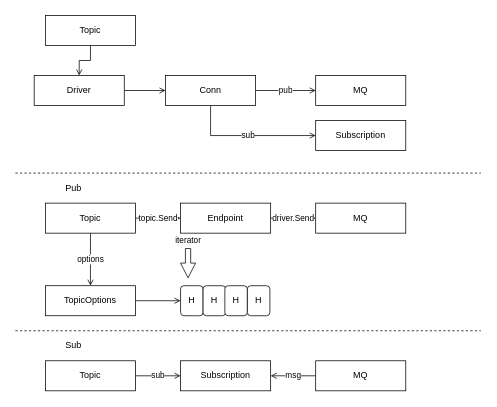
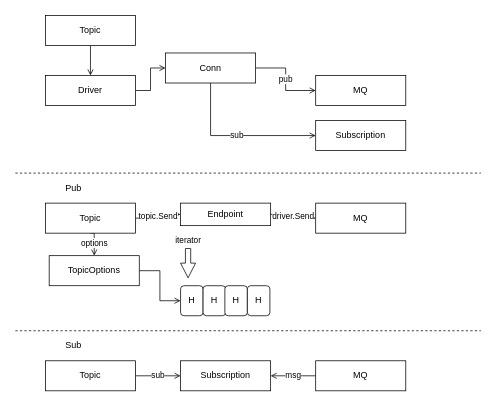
node "Driver": moved (79, 90) -> (90, 90)
node "Conn": moved (210, 90) -> (210, 68)
node "Endpoint": size 90x30 -> 90x23
node "TopicOptions": moved (90, 300) -> (94, 270)
